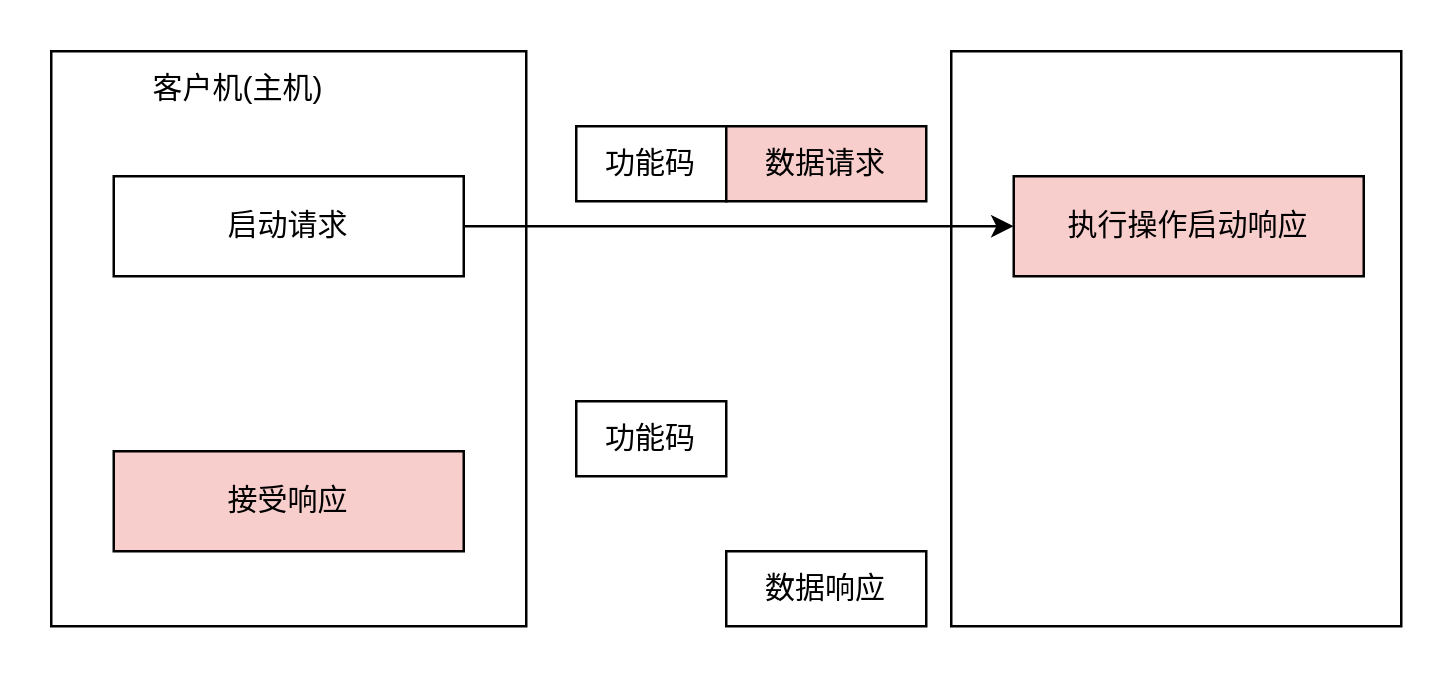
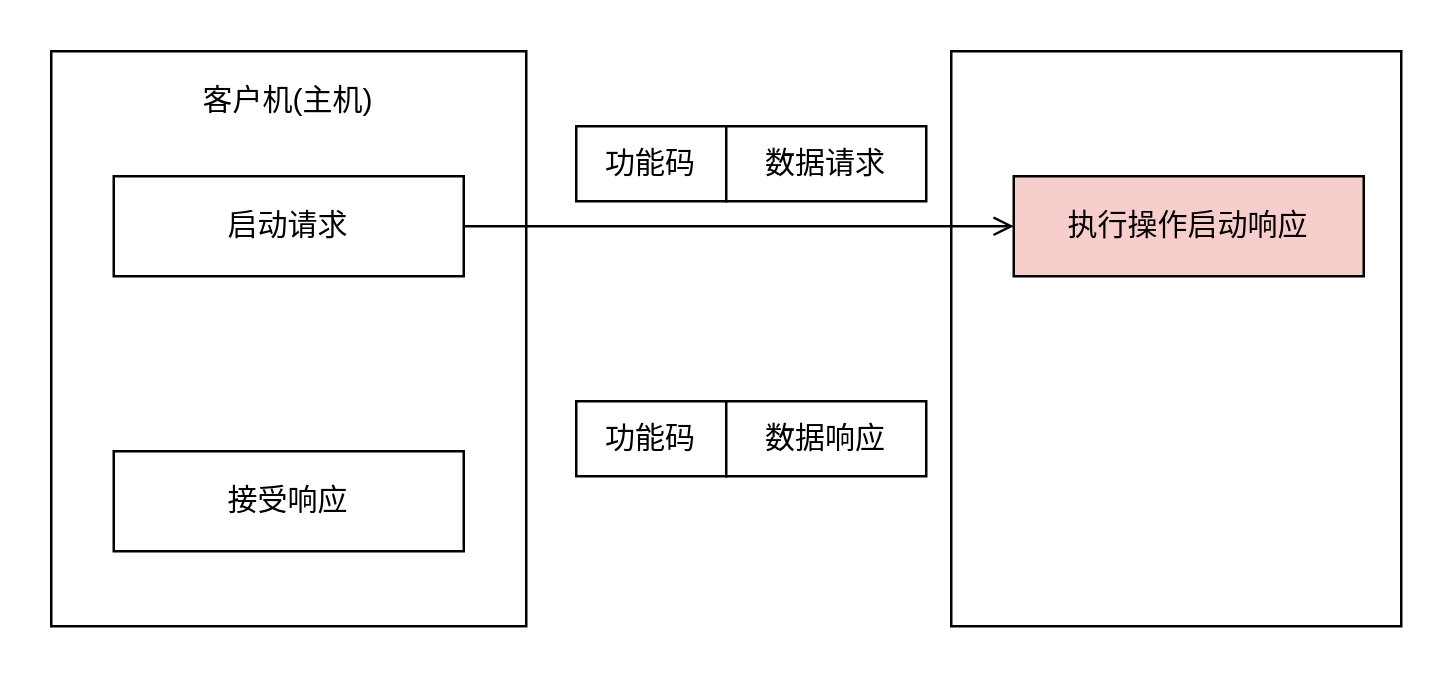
node "客户机(主机)": moved (239, 89) -> (289, 101)
node "数据请求": fillcolor #f8cecc -> #ffffff
edge "启动请求" -> "执行操作启动响应": arrowhead classic -> open
node "接受响应": fillcolor #f8cecc -> #ffffff
node "数据响应": moved (826, 589) -> (826, 439)
